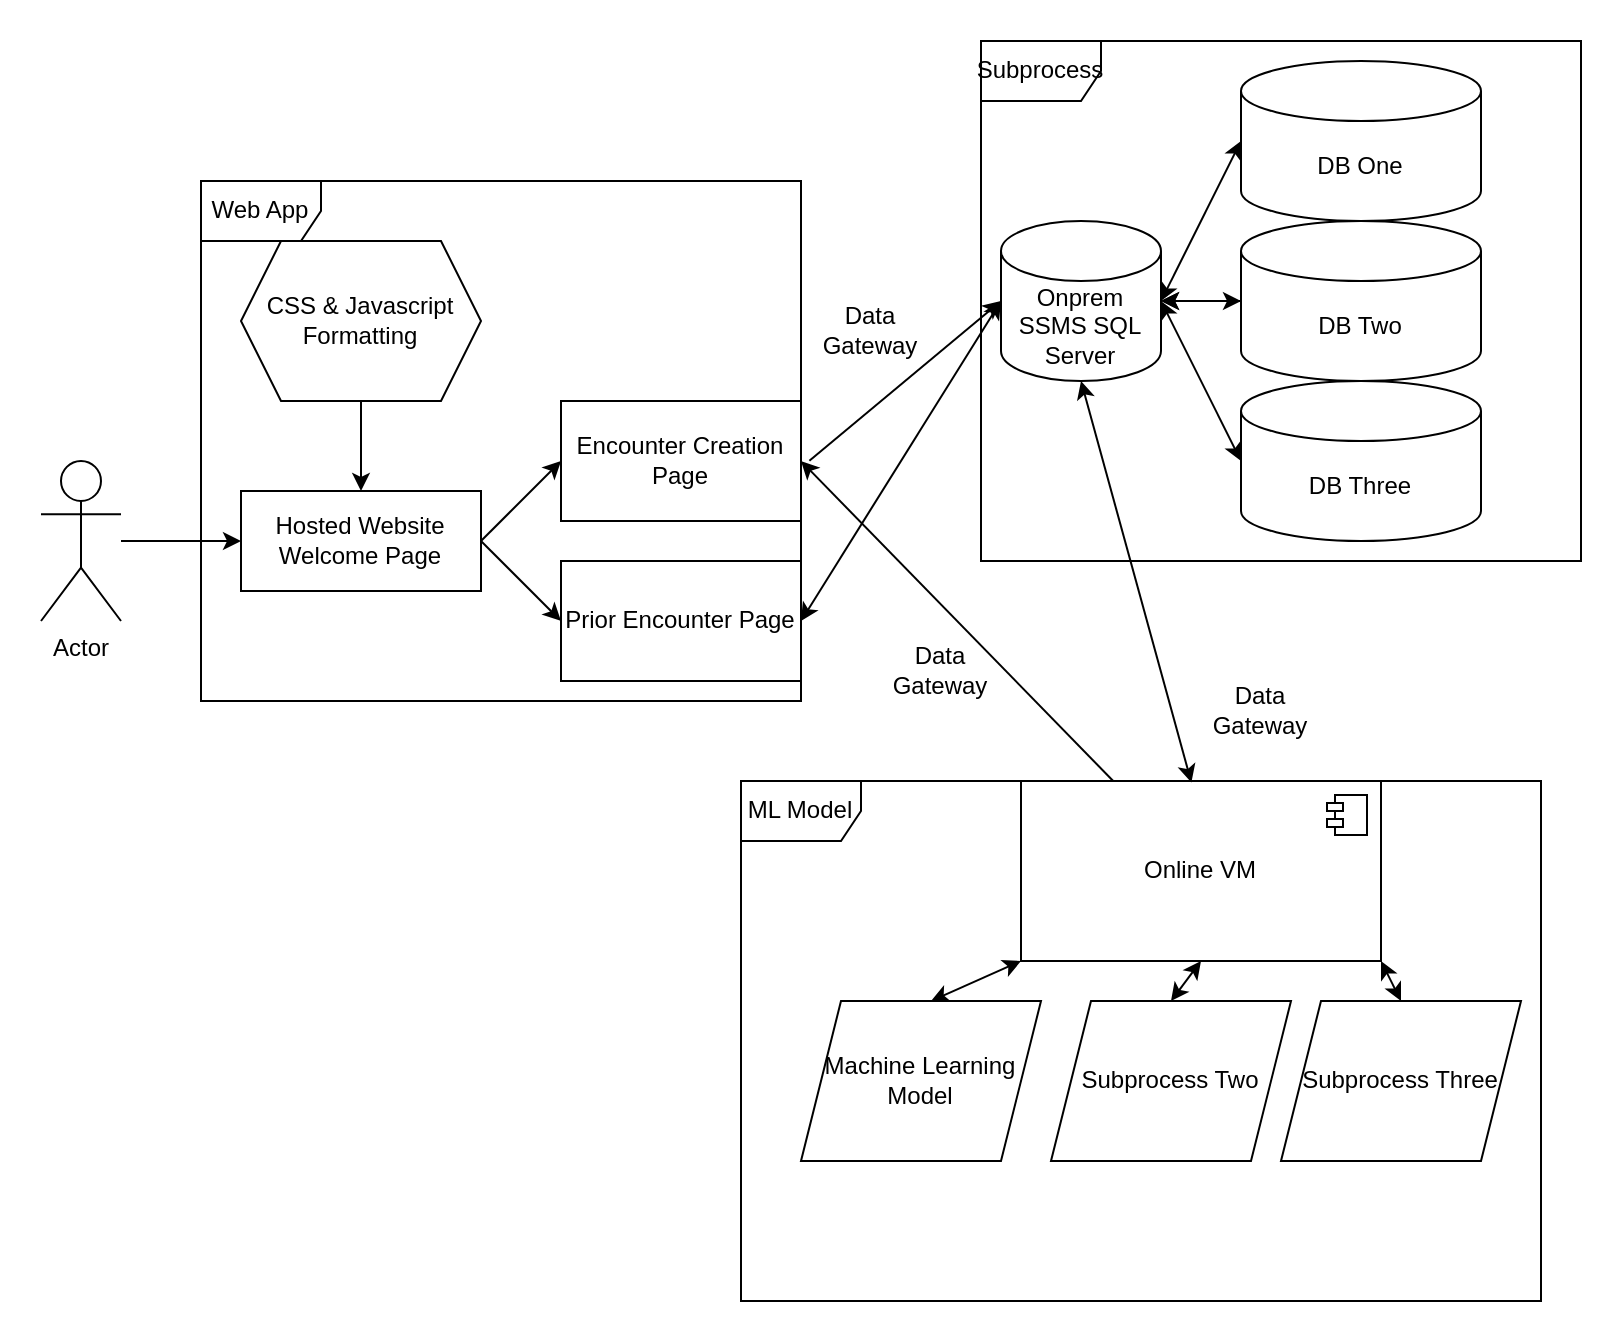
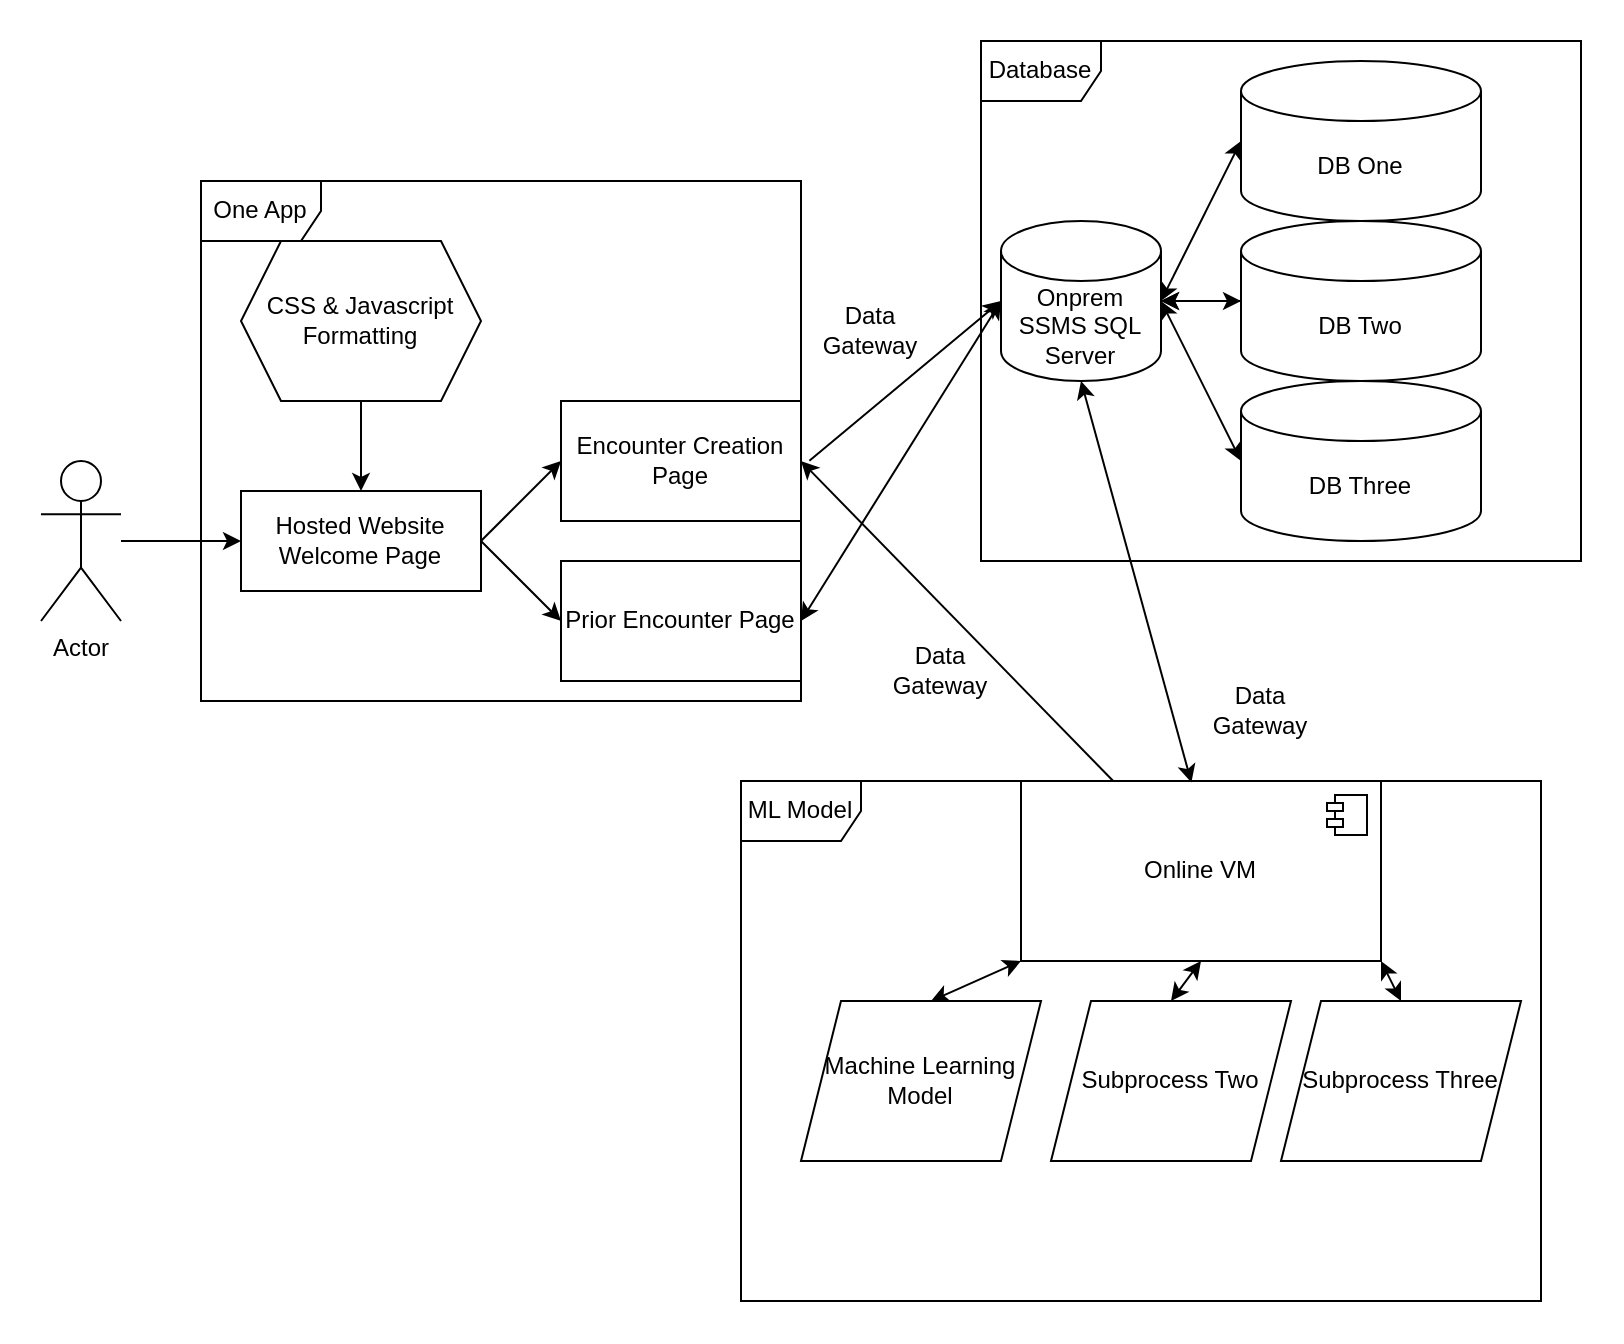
node "Subprocess": label "Subprocess" -> "Database"
node "Web App": label "Web App" -> "One App"
